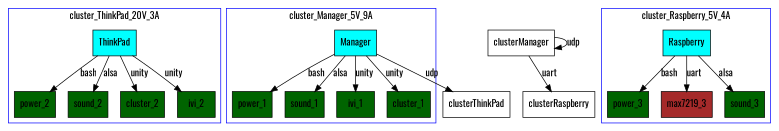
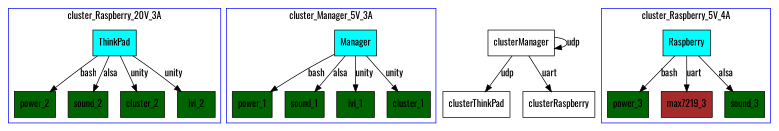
cluster "cluster_ThinkPad_20V_3A": label "cluster_ThinkPad_20V_3A" -> "cluster_Raspberry_20V_3A"
cluster "cluster_Manager_5V_9A": label "cluster_Manager_5V_9A" -> "cluster_Manager_5V_3A"
edge "Manager" -> "clusterThinkPad": now "clusterManager" -> "clusterThinkPad"
